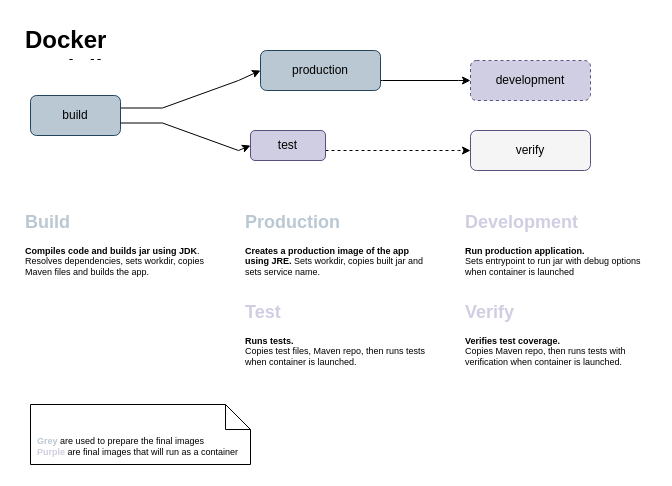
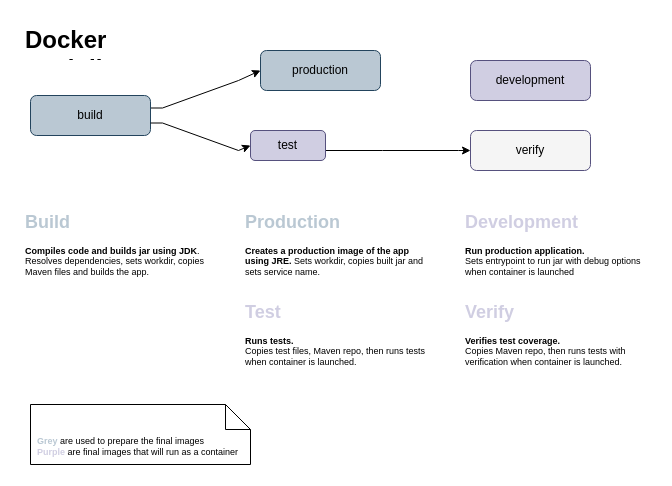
edge "production" -> "development": removed
node "development": style dashed -> solid
node "build": size 90x40 -> 120x40
edge "test" -> "verify": style dashed -> solid
